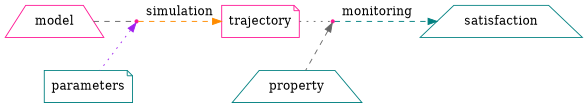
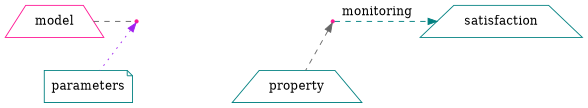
node "trajectory": removed
